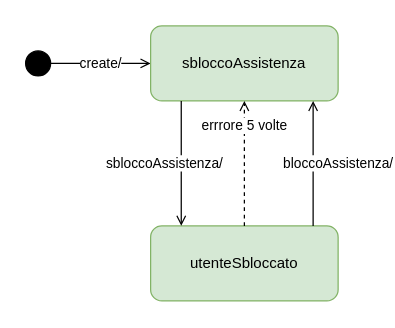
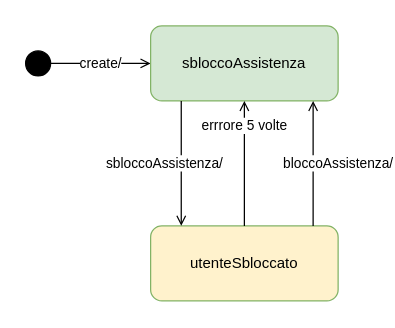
edge "utenteSbloccato" -> "sbloccoAssistenza": style dashed -> solid
node "utenteSbloccato": fillcolor #d5e8d4 -> #fff2cc
